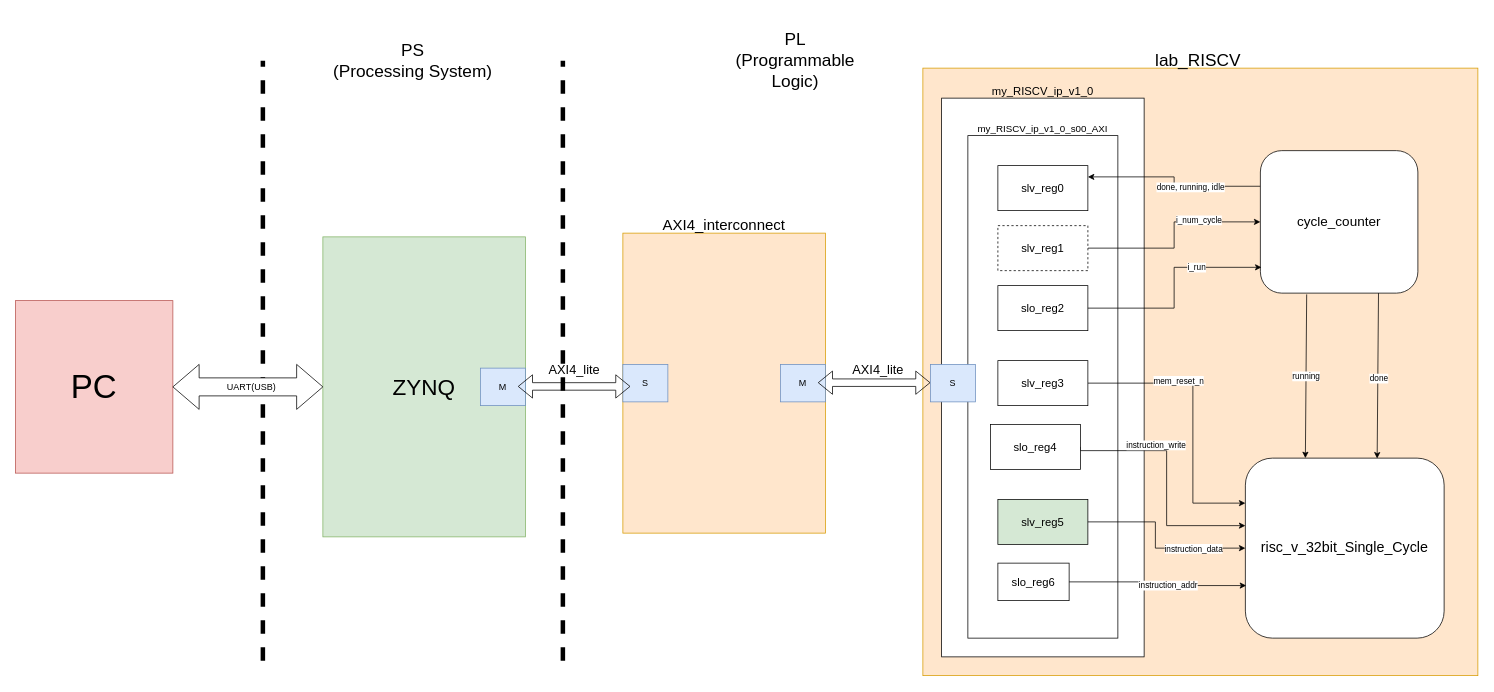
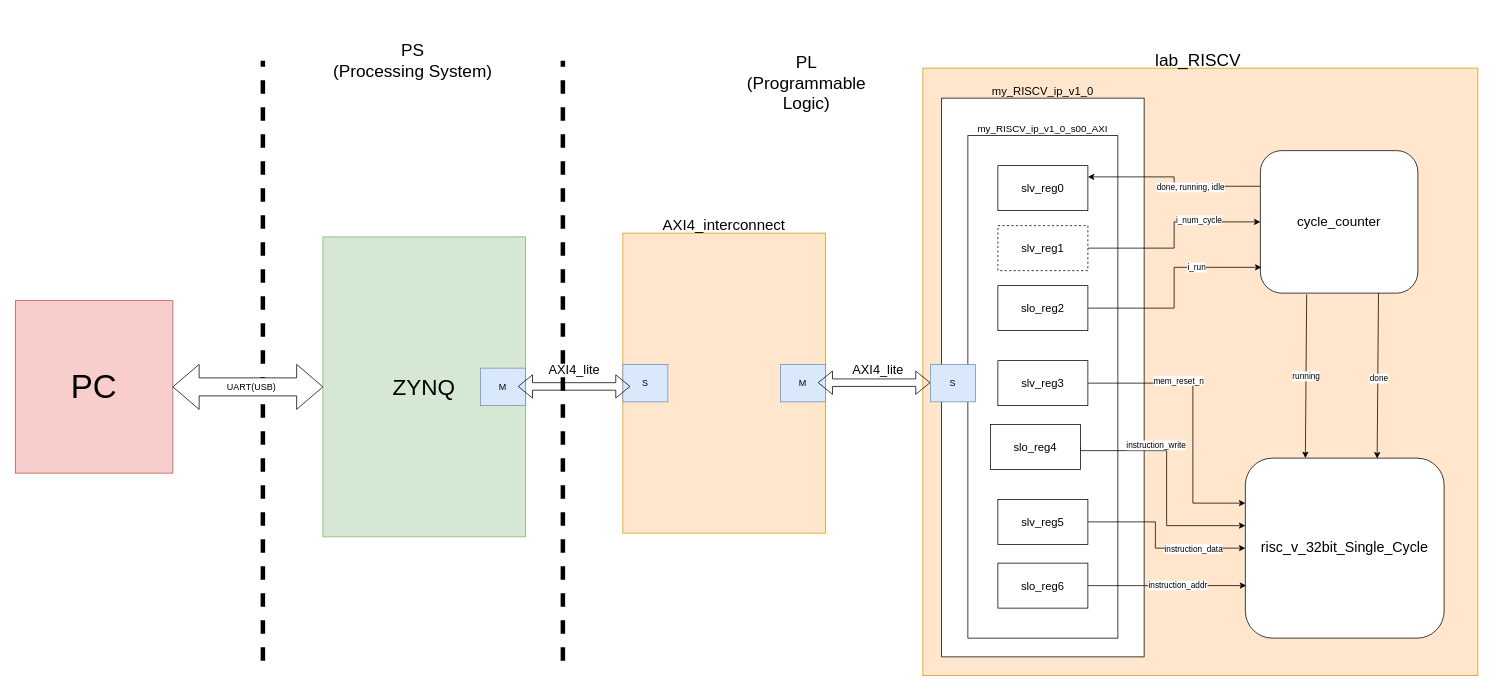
node "PL (Programmable Logic)": moved (795, 60) -> (807, 83)
node "slv_reg5": fillcolor #d5e8d4 -> #ffffff
node "slo_reg6": size 71x38 -> 90x45
